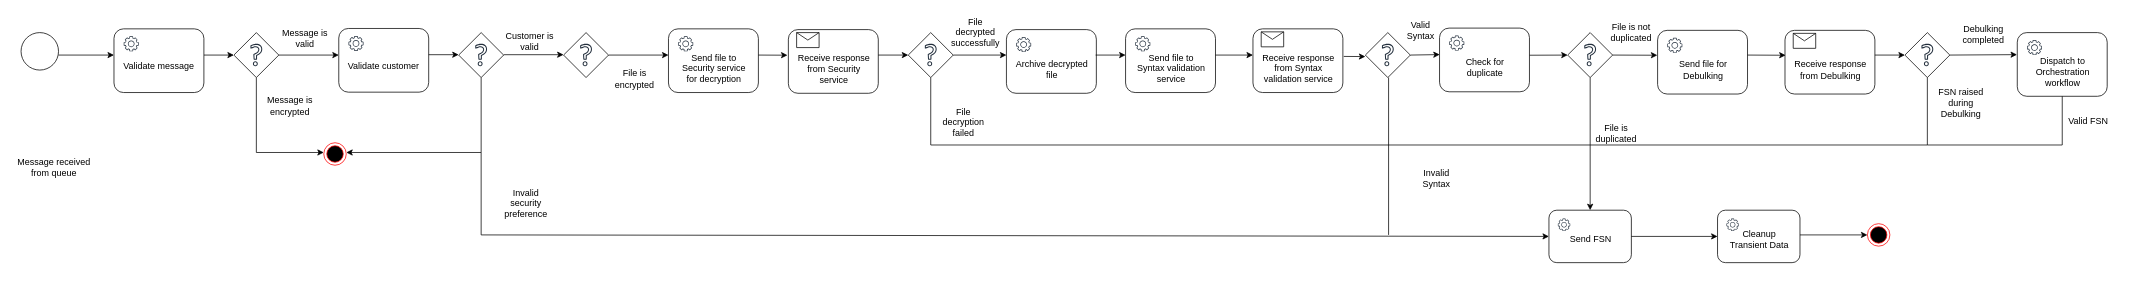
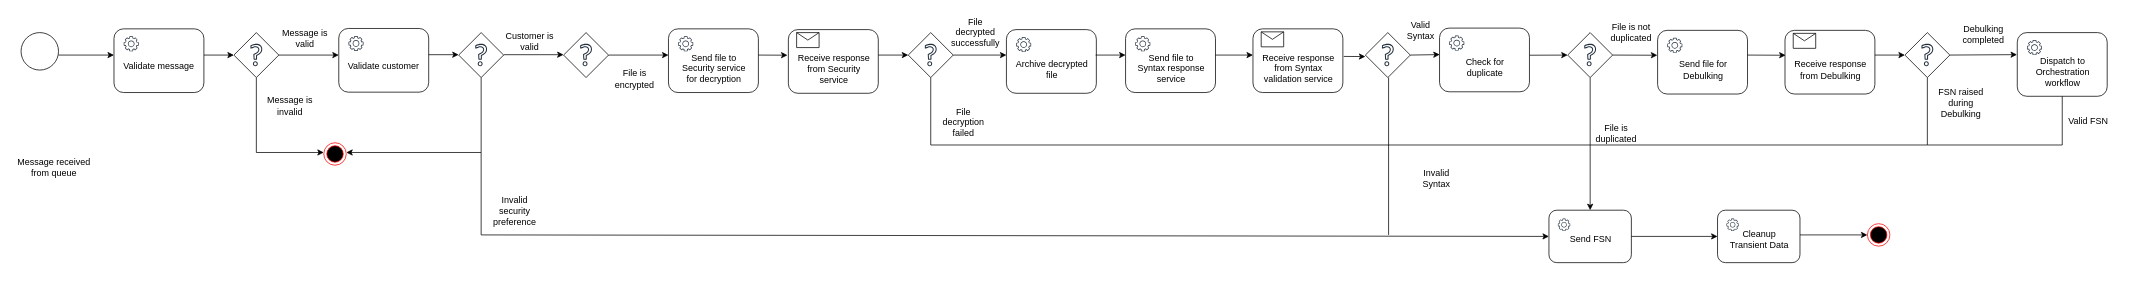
node "Send file to Syntax validation service": label "Send file to Syntax validation service" -> "Send file to Syntax response service"
node "Message is encrypted": label "Message is encrypted" -> "Message is invalid"
node "Invalid security preference": moved (525, 203) -> (514, 211)
